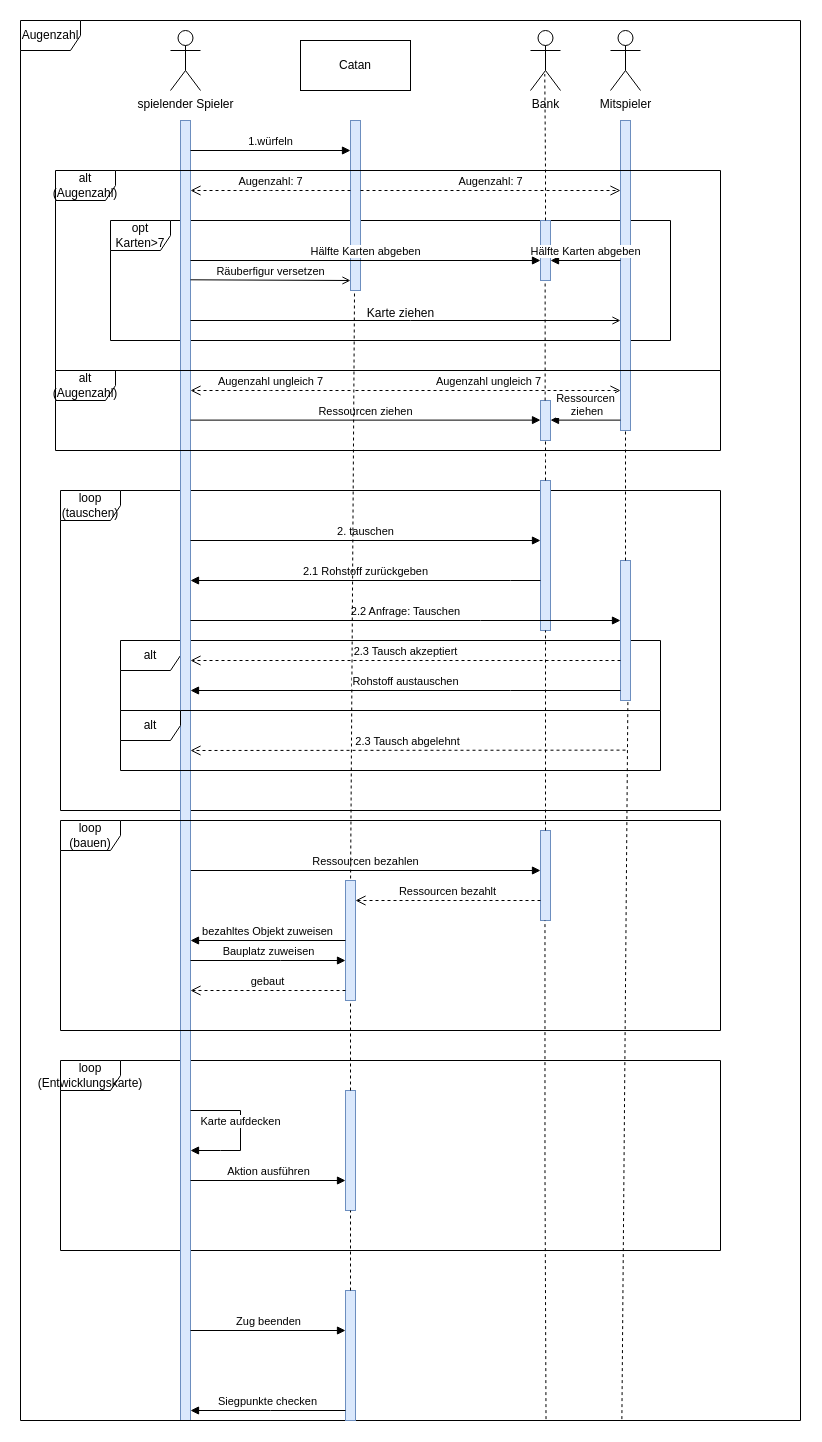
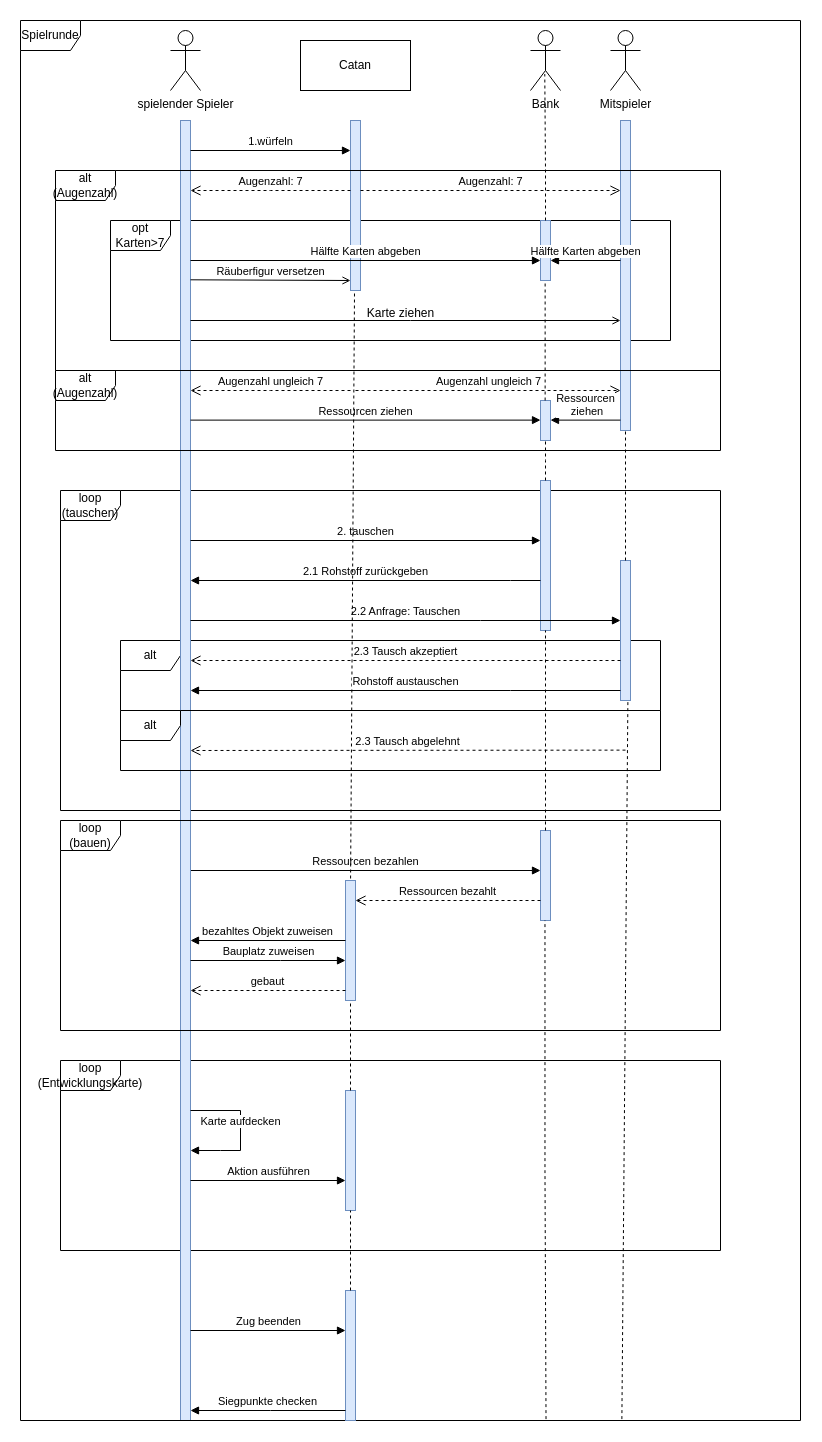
node "Augenzahl": label "Augenzahl" -> "Spielrunde"
